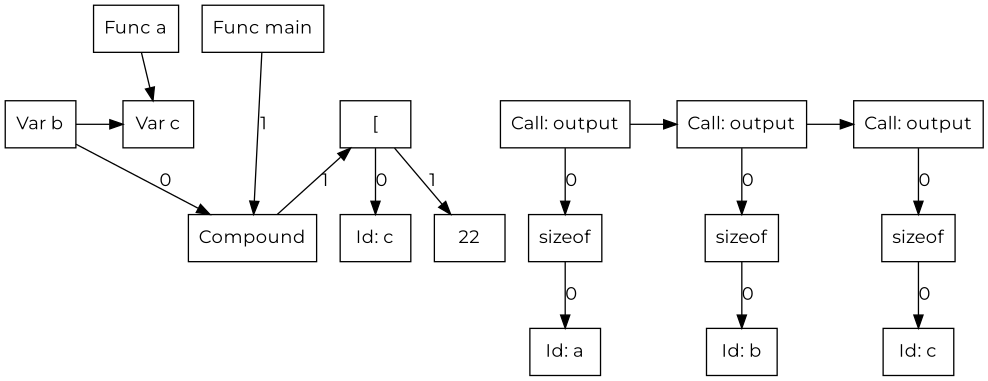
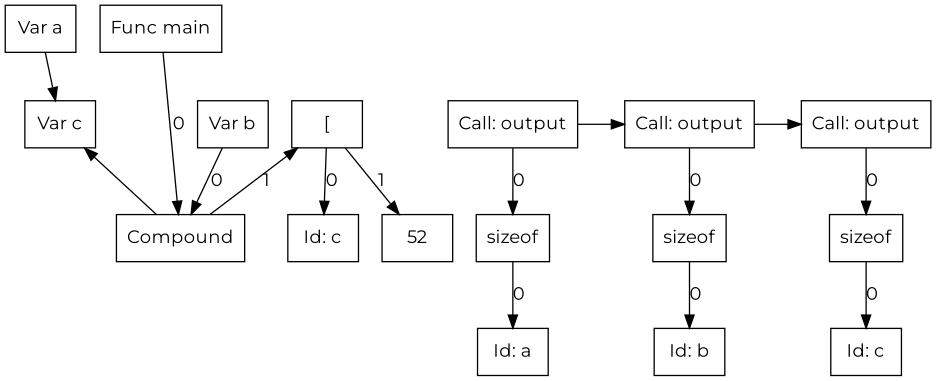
node "Func a": label "Func a" -> "Var a"
edge "Var b" -> "Var c": now "Compound" -> "Var c"
edge "Func main" -> "Compound": label "1" -> "0"
node "22": label "22" -> "52"
